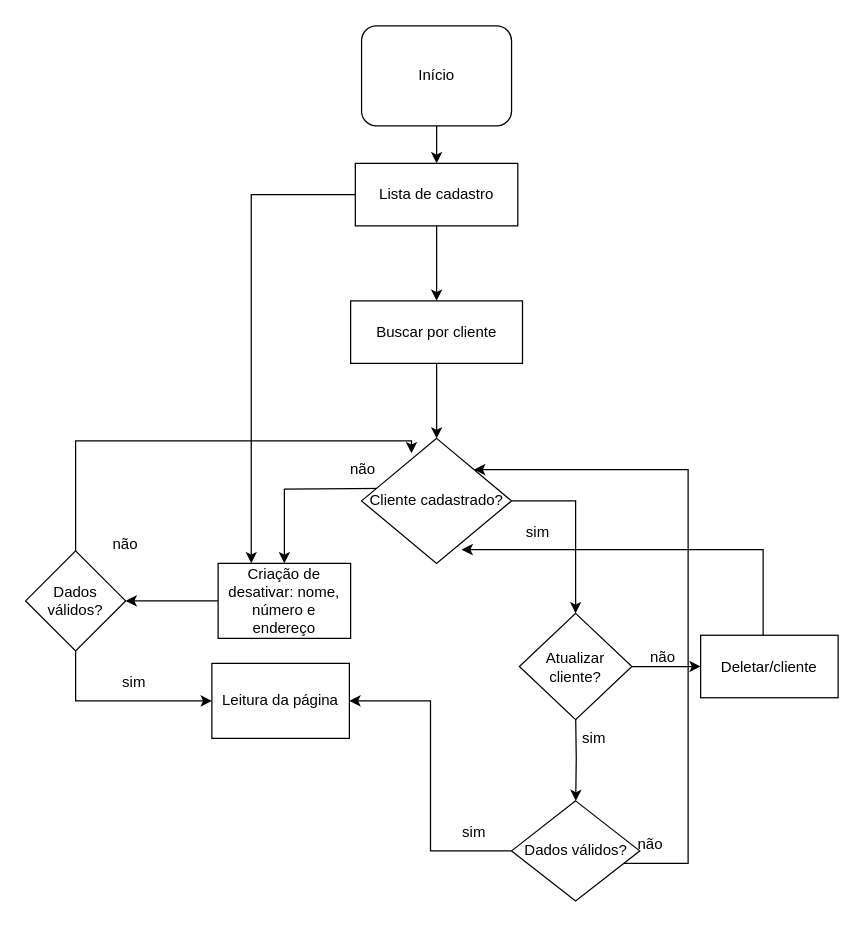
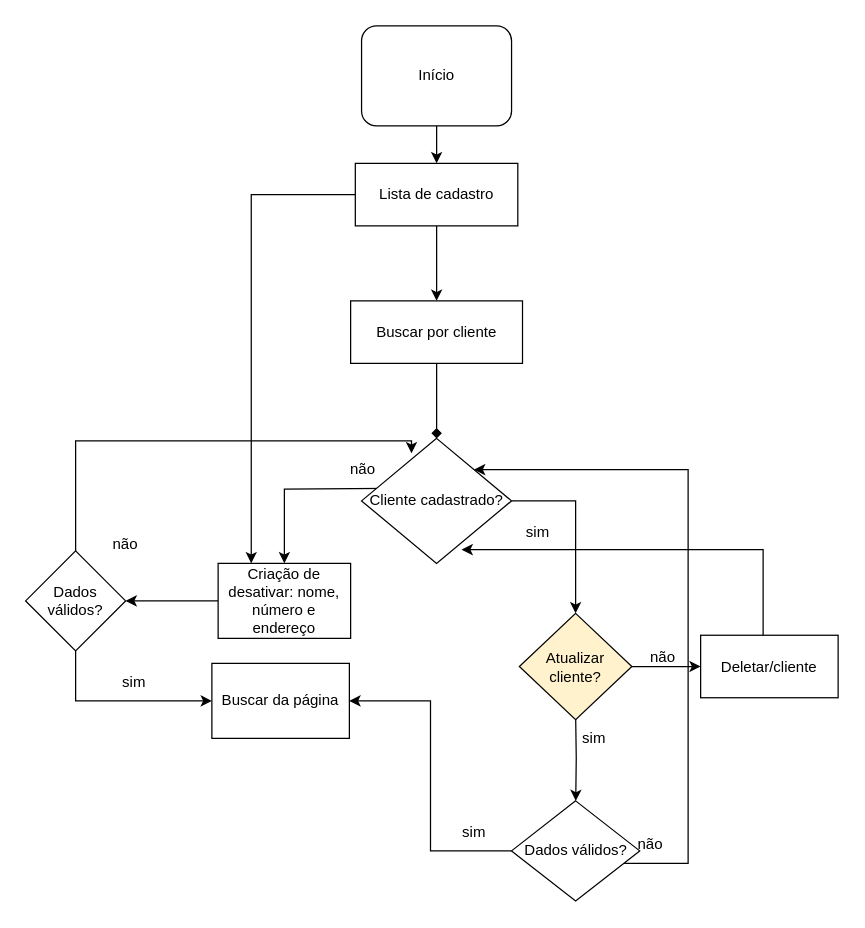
edge "Buscar por cliente" -> "Cliente cadastrado?": arrowhead classic -> diamond
node "Atualizar cliente?": fillcolor #ffffff -> #fff2cc
node "Leitura da página": label "Leitura da página" -> "Buscar da página"
